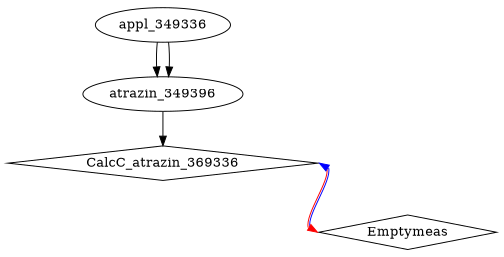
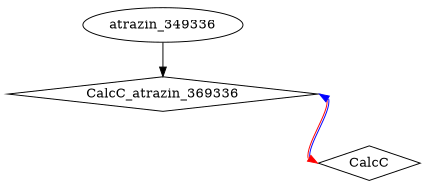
node "appl_349336": removed
node "atrazin_349396": label "atrazin_349396" -> "atrazin_349336"
node "Emptymeas": label "Emptymeas" -> "CalcC"
